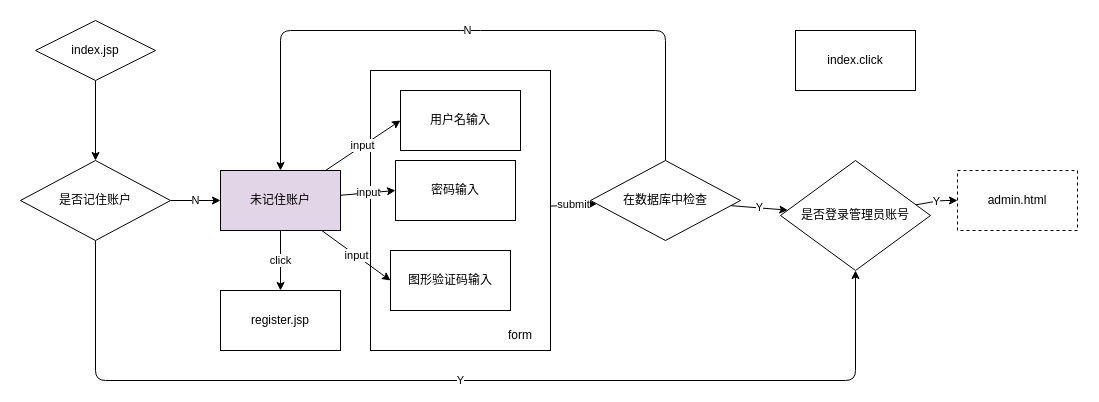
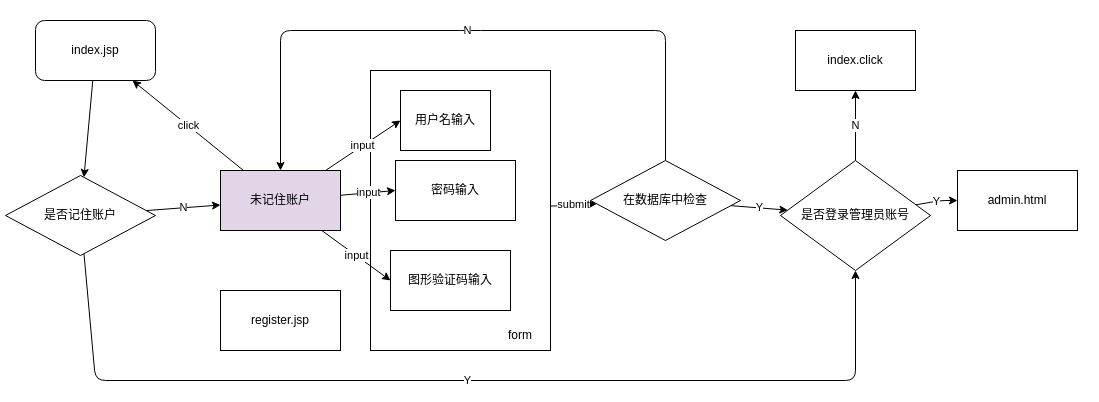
node "index.jsp": shape diamond -> rounded rectangle
node "用户名输入": size 120x60 -> 90x60
edge "是否登录管理员账号" -> "index.click": added, label "N"
node "是否记住账户": moved (96, 201) -> (81, 216)
node "admin.html": style dashed -> solid
edge "未记住账户" -> "register.jsp": now "未记住账户" -> "index.jsp"
